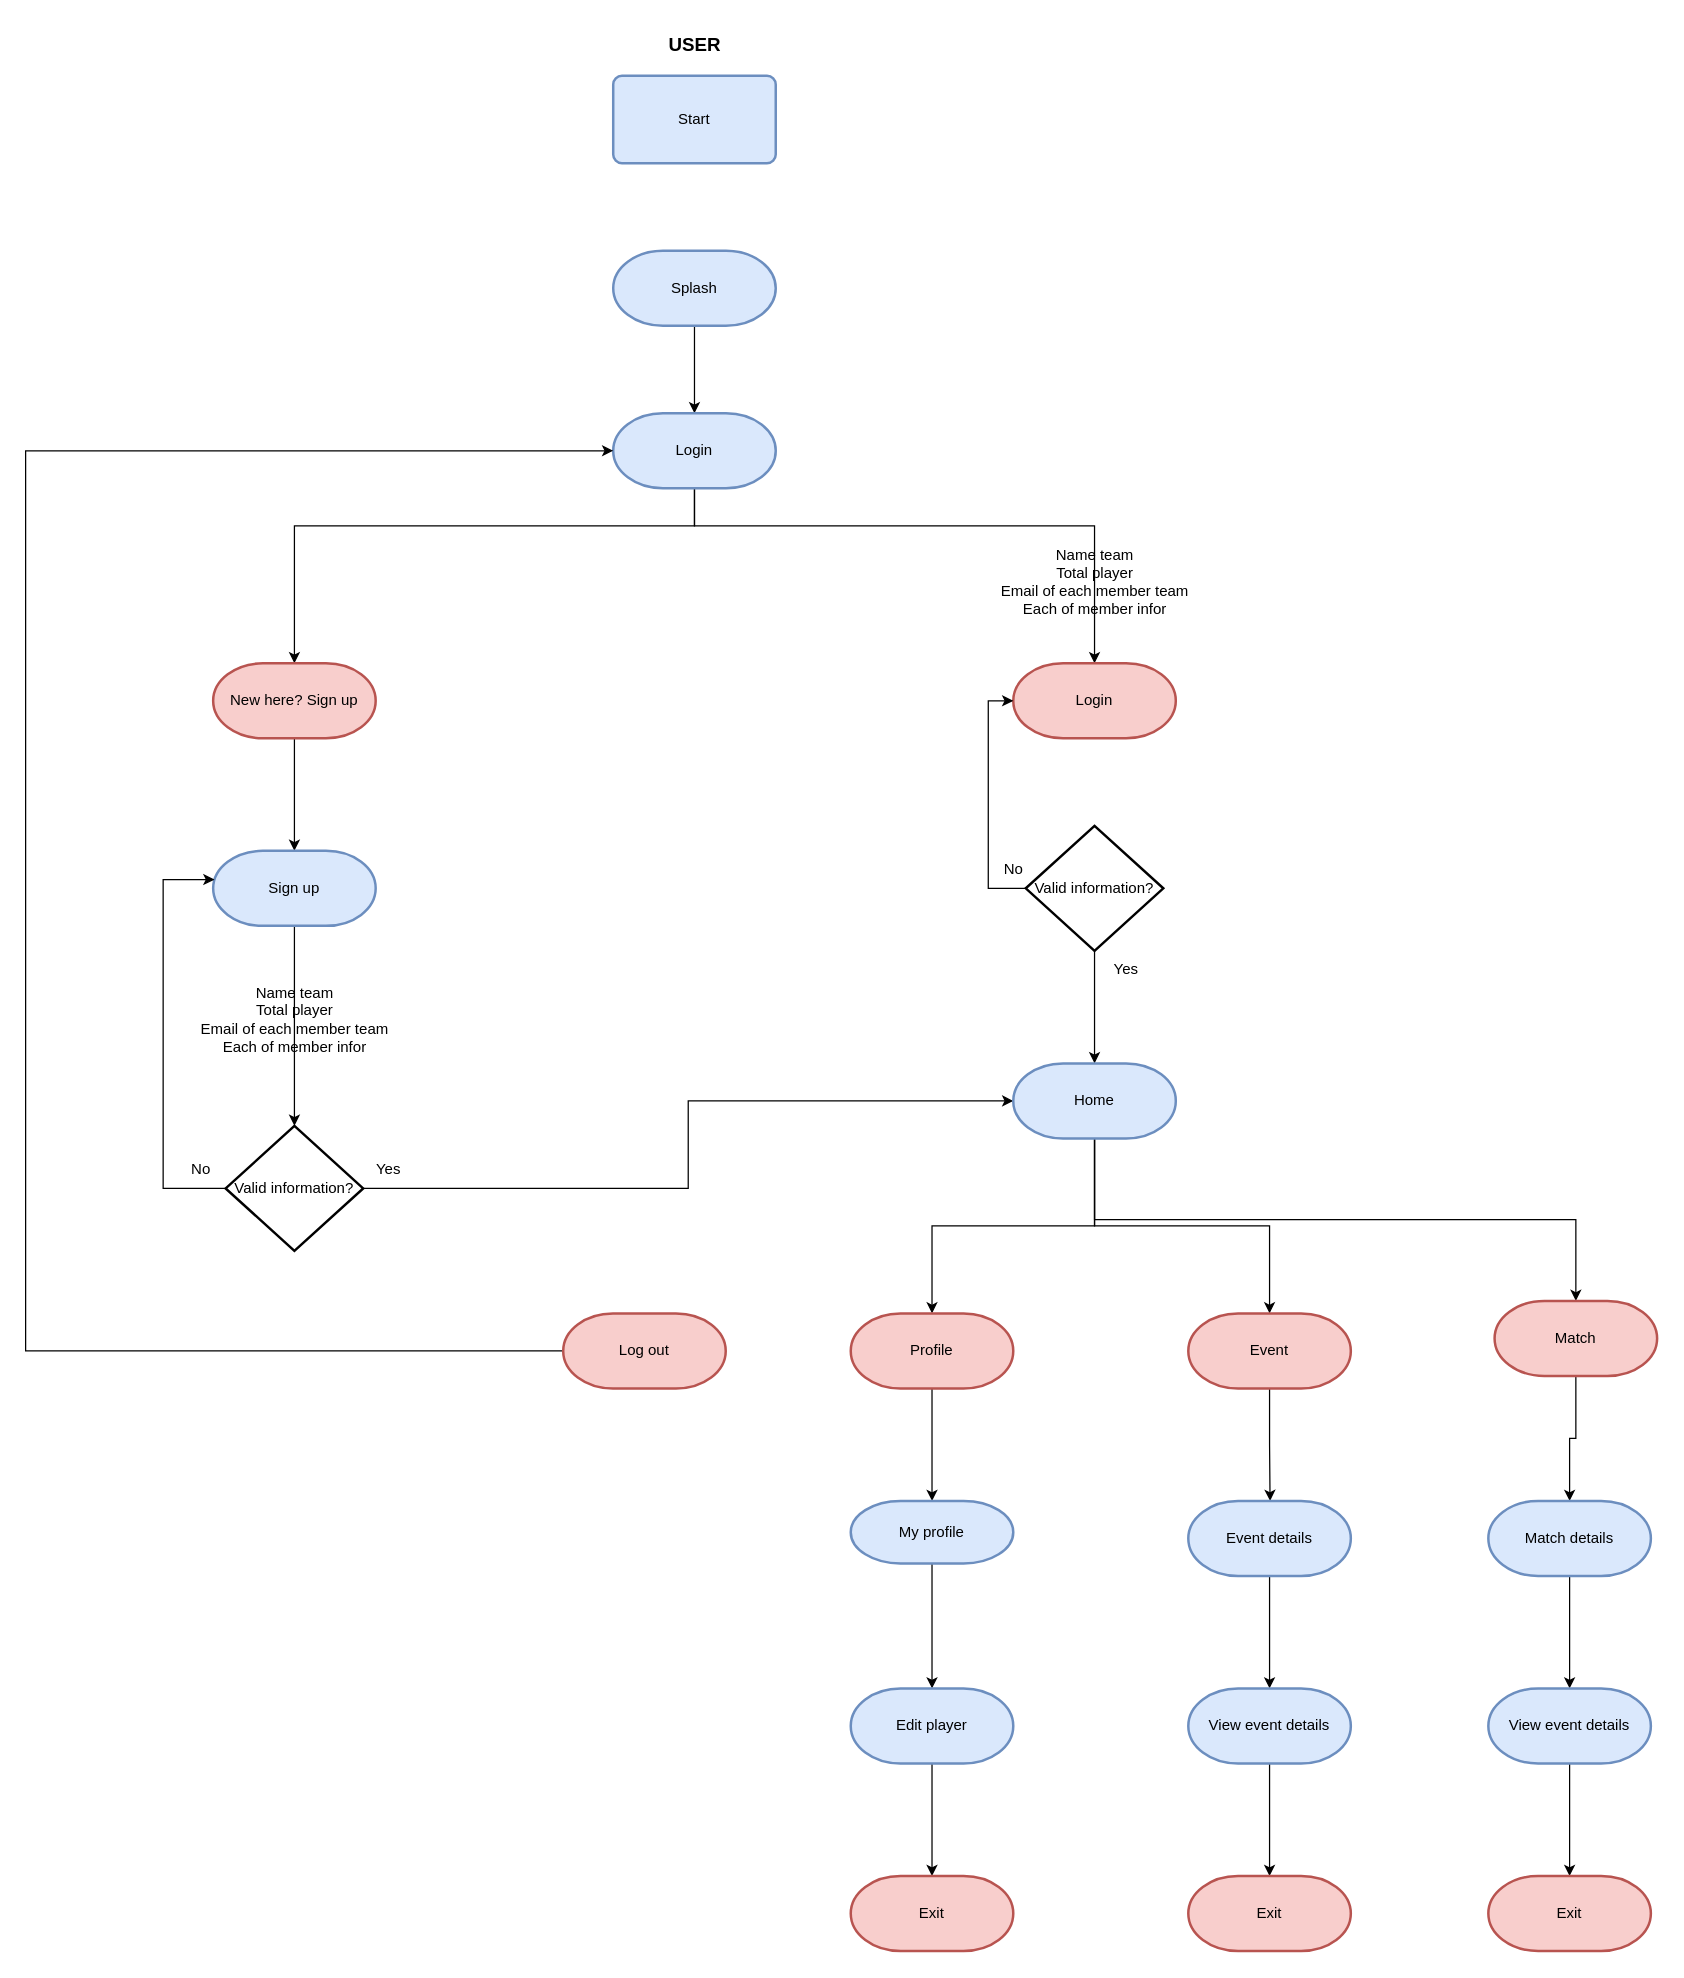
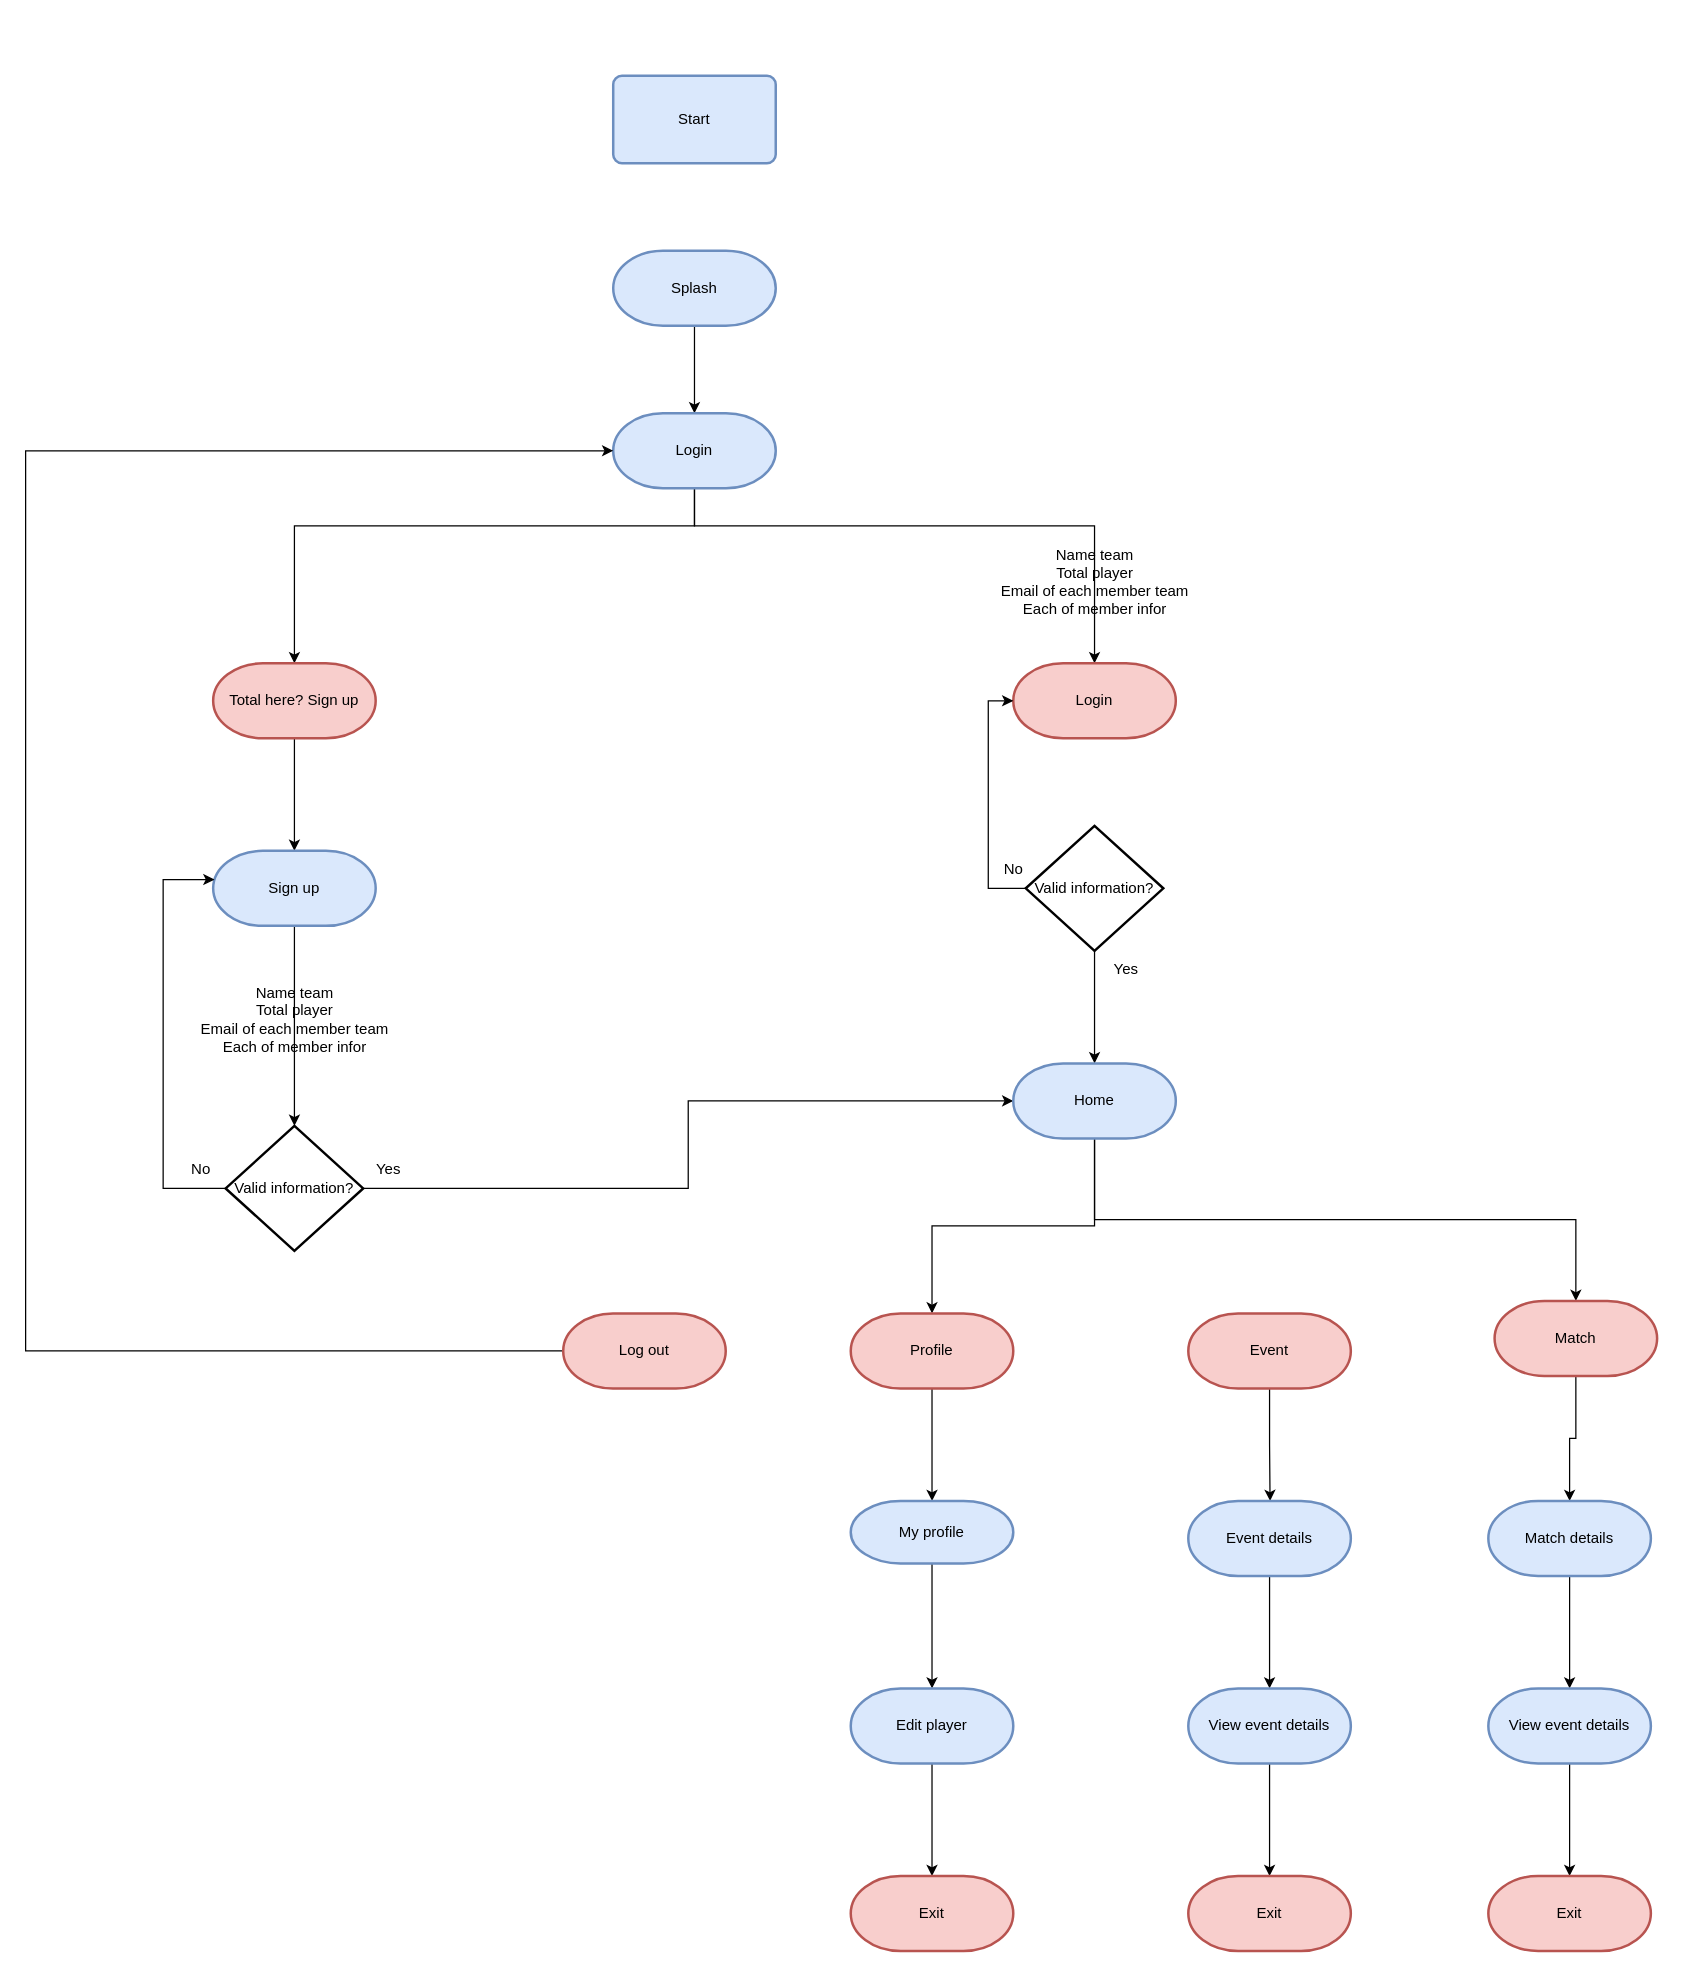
node "USER": removed
node "New here? Sign up": label "New here? Sign up" -> "Total here? Sign up"
edge "Home" -> "Event": removed
